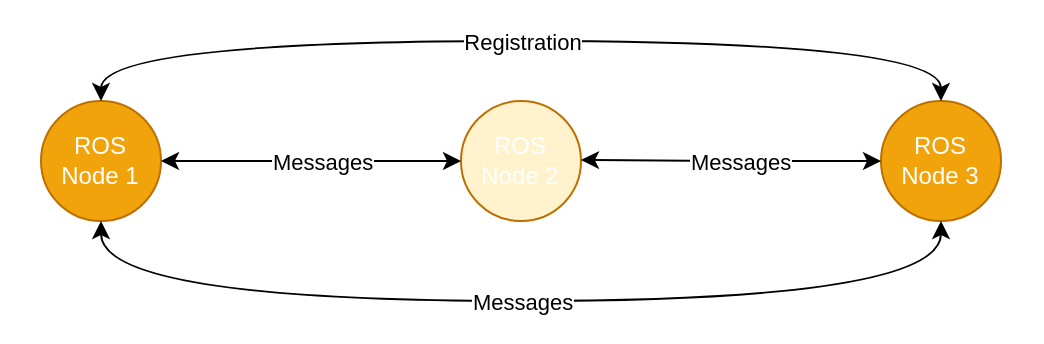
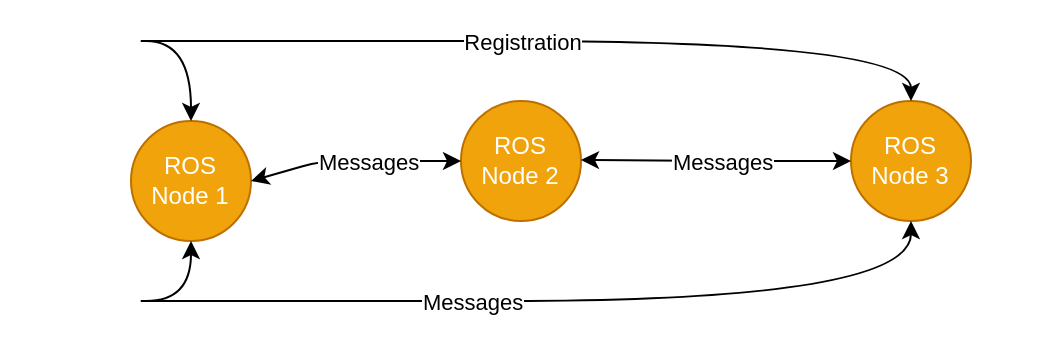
node "ROS Node 1": moved (101, 161) -> (191, 181)
node "ROS Node 2": fillcolor #fff2cc -> #f0a30a
node "ROS Node 3": moved (941, 161) -> (911, 161)
